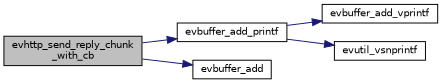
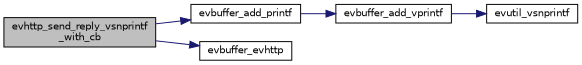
edge "evbuffer_add_printf" -> "evutil_vsnprintf": now "evbuffer_add_vprintf" -> "evutil_vsnprintf"
node "evhttp_send_reply_chunk _with_cb": label "evhttp_send_reply_chunk _with_cb" -> "evhttp_send_reply_vsnprintf _with_cb"
node "evbuffer_add": label "evbuffer_add" -> "evbuffer_evhttp"
